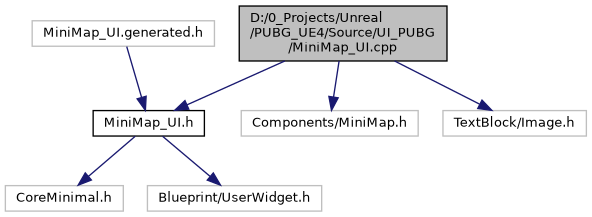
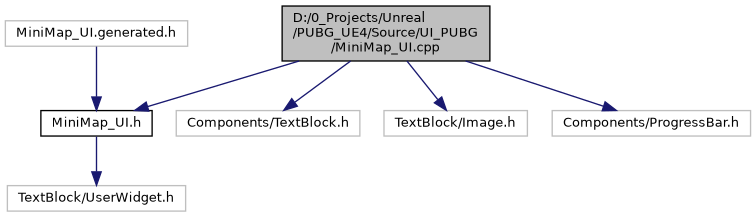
node "Components/MiniMap.h": label "Components/MiniMap.h" -> "Components/TextBlock.h"
node "Components/ProgressBar.h": added
node "CoreMinimal.h": removed
node "Blueprint/UserWidget.h": label "Blueprint/UserWidget.h" -> "TextBlock/UserWidget.h"
